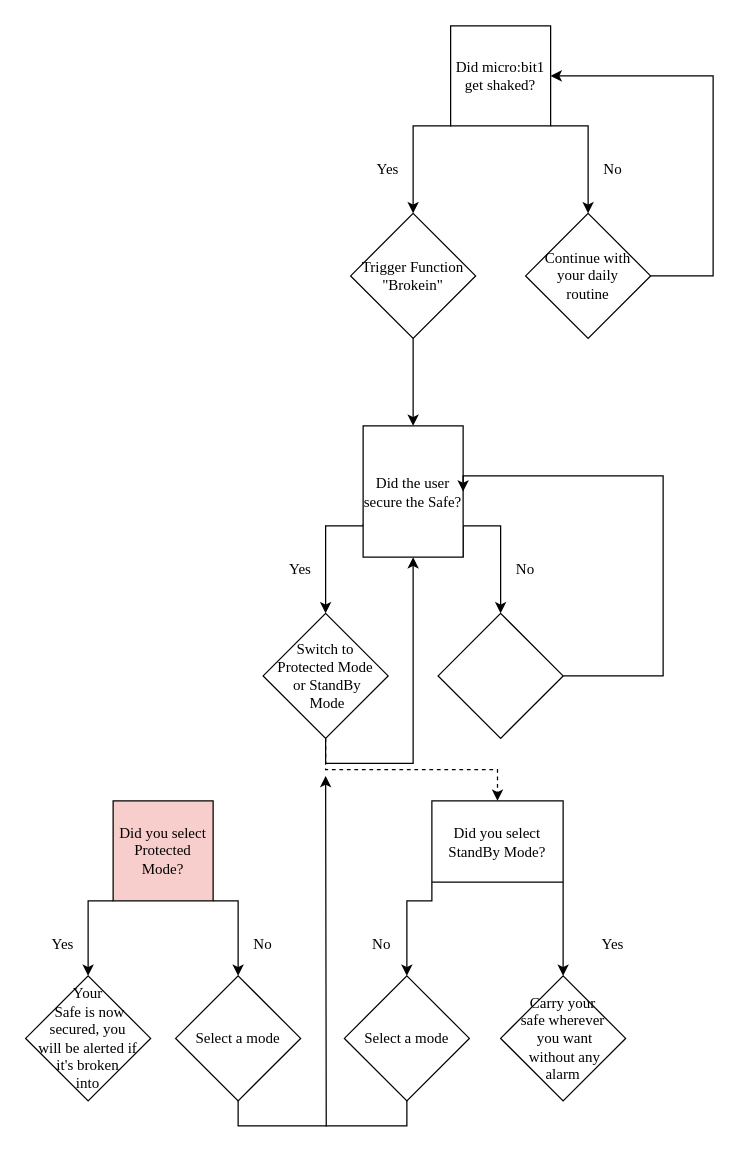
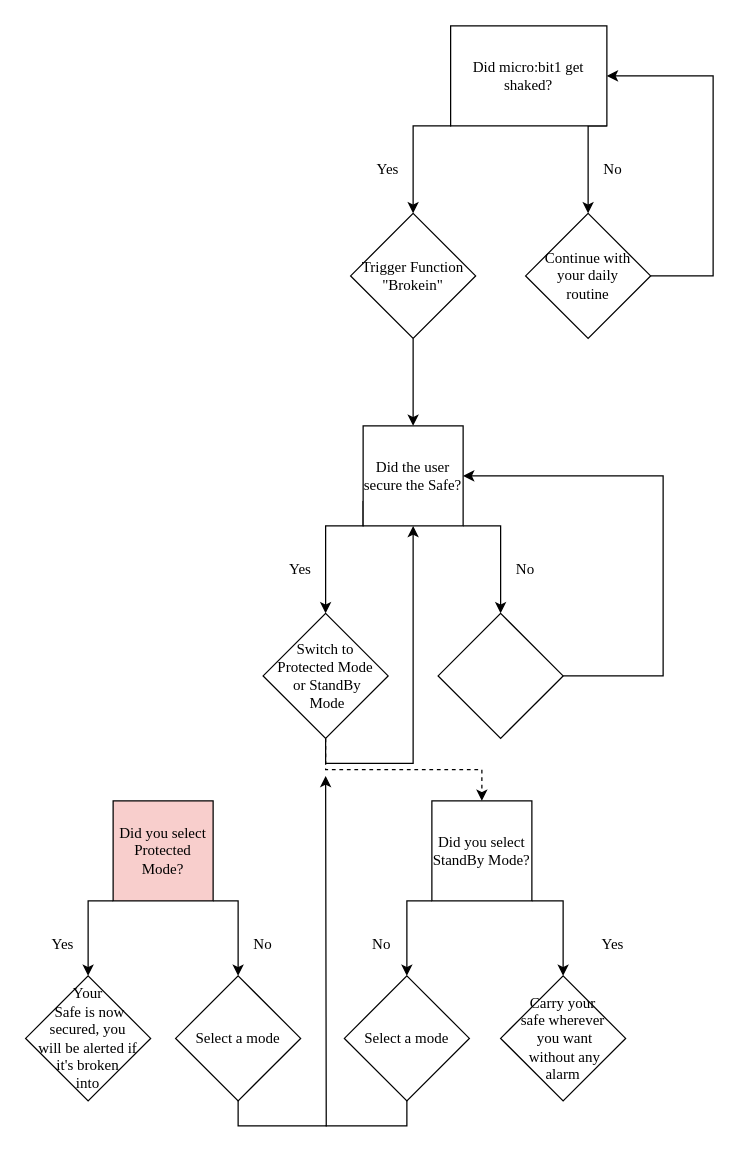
node "Did micro:bit1 get shaked?": size 100x100 -> 156x100
node "Did the user secure the Safe?": size 100x131 -> 100x100
node "Did you select StandBy Mode?": size 131x81 -> 100x100
